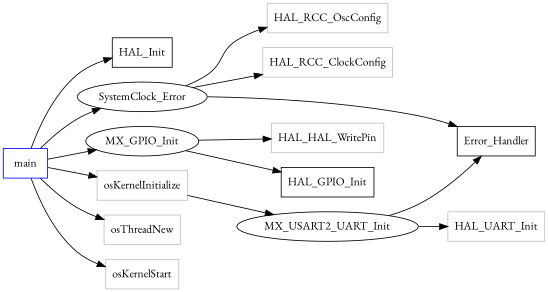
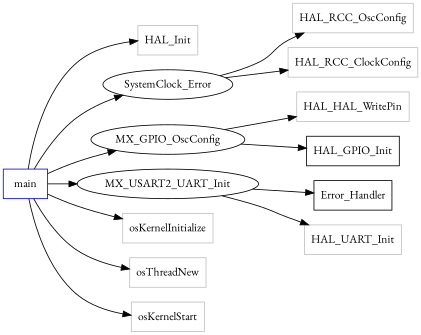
node "HAL_Init": color black -> grey
edge "SystemClock_Error" -> "Error_Handler": removed
node "MX_GPIO_Init": label "MX_GPIO_Init" -> "MX_GPIO_OscConfig"
edge "osKernelInitialize" -> "MX_USART2_UART_Init": now "main" -> "MX_USART2_UART_Init"
